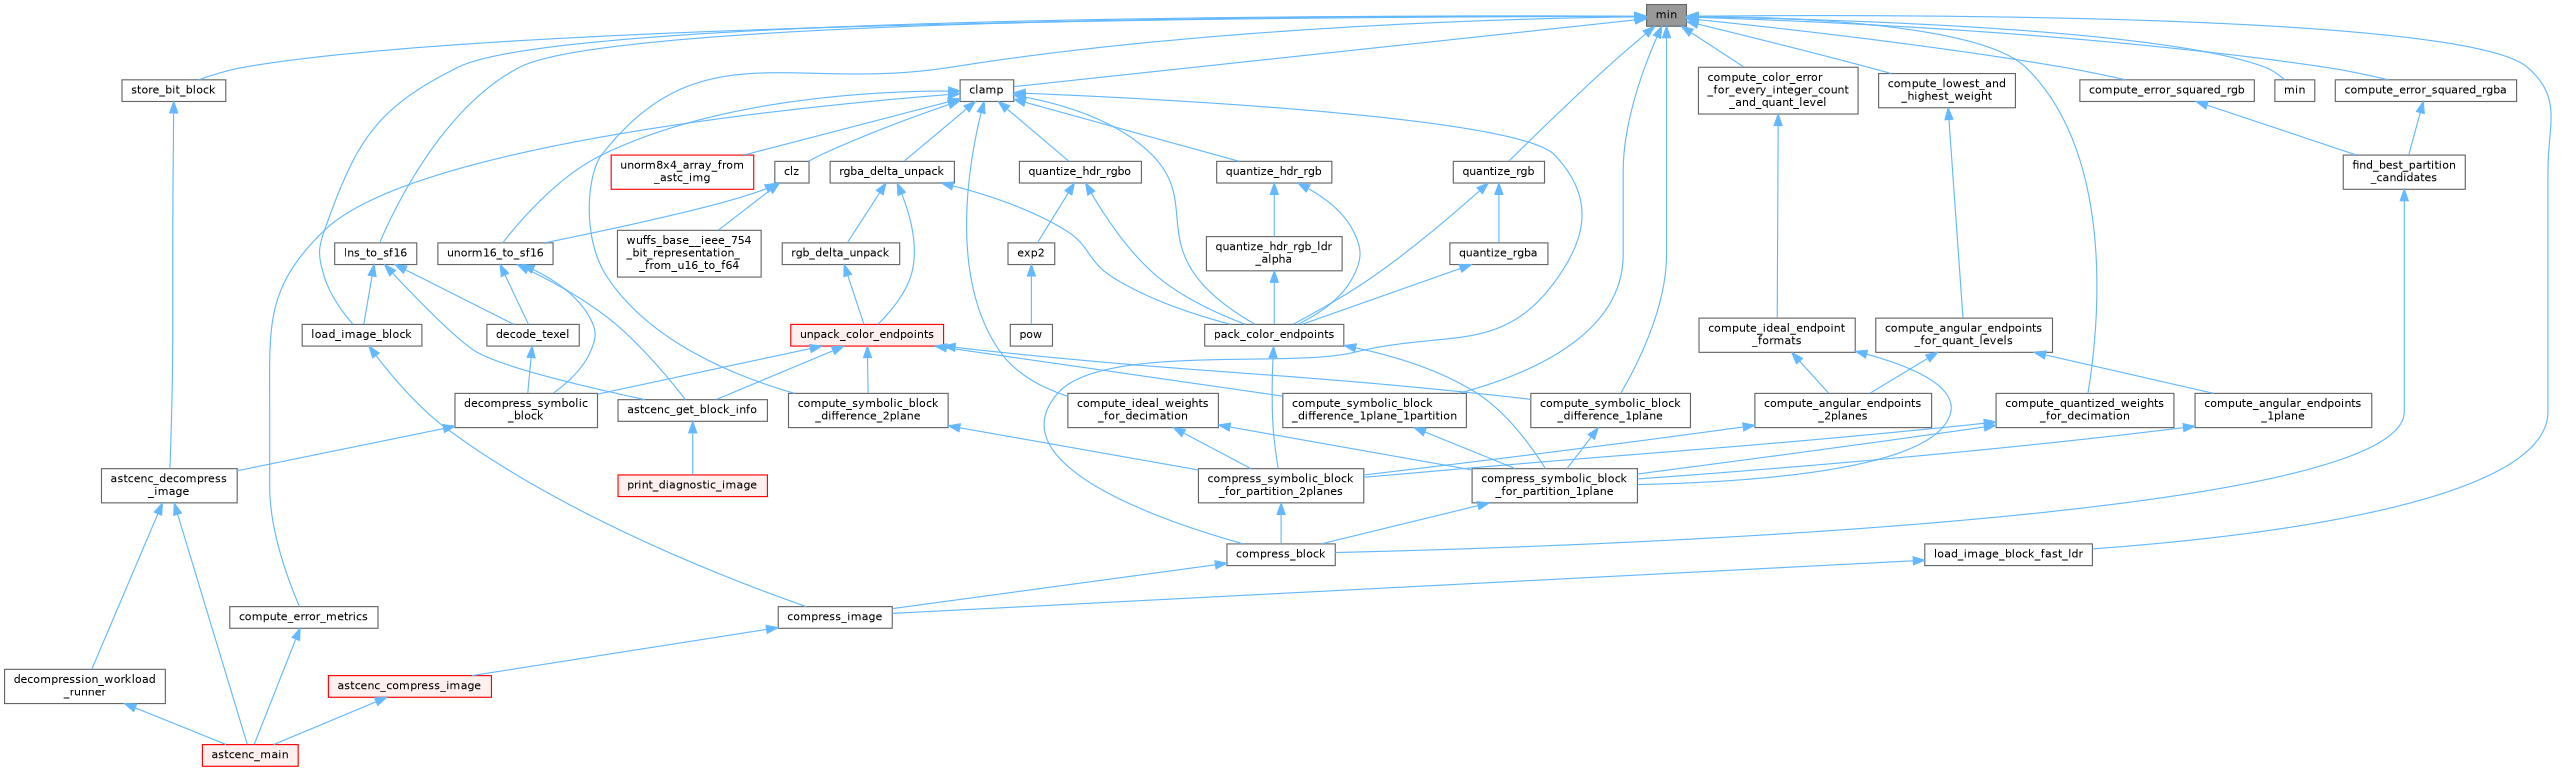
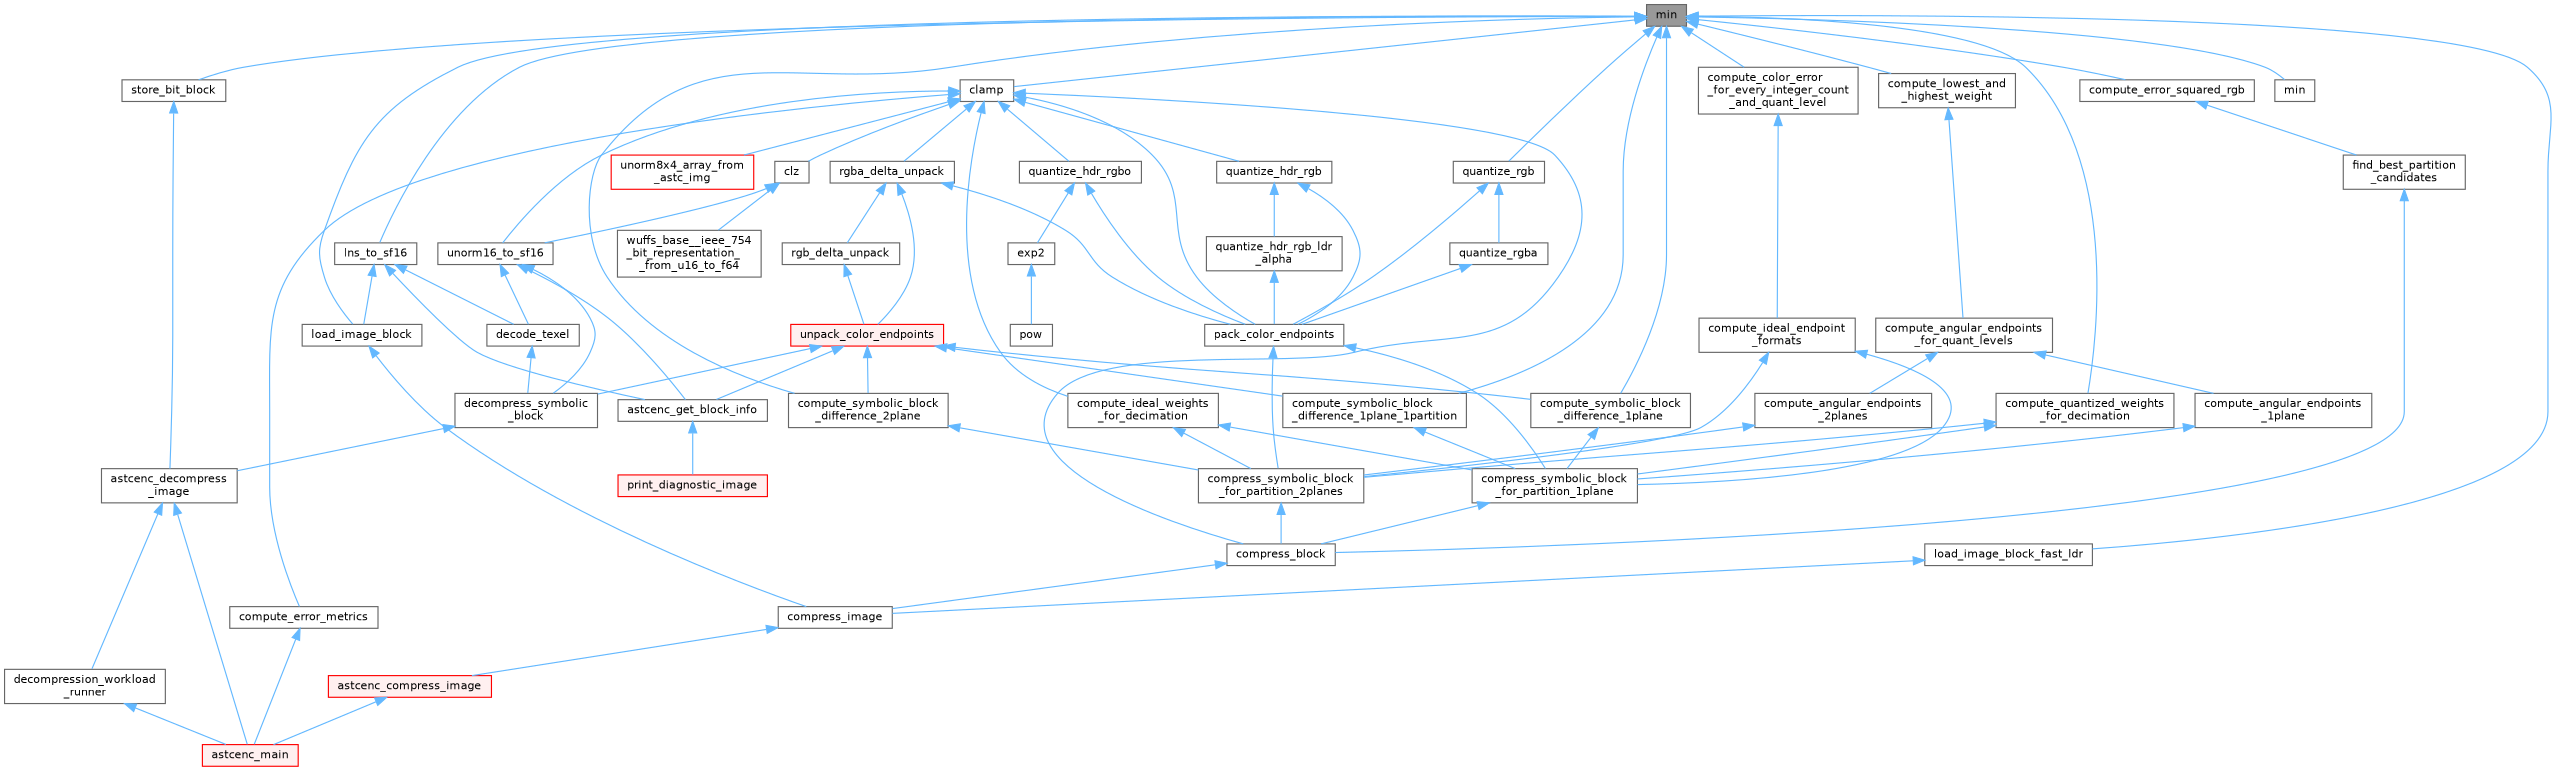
node "compute_error_squared_rgba": removed
edge "compute_angular_endpoints _2planes" -> "compute_ideal_endpoint _formats": now "compress_symbolic_block _for_partition_2planes" -> "compute_ideal_endpoint _formats"
